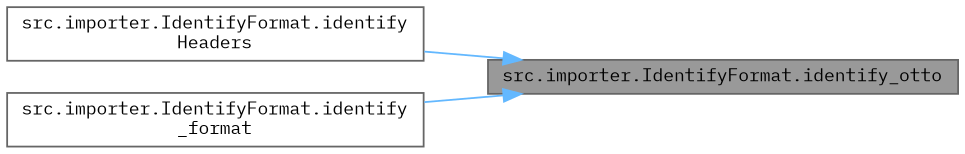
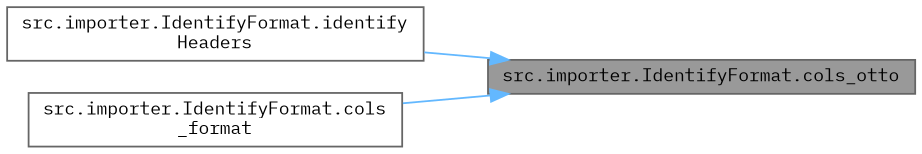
node "src.importer.IdentifyFormat.identify_otto": label "src.importer.IdentifyFormat.identify_otto" -> "src.importer.IdentifyFormat.cols_otto"
node "src.importer.IdentifyFormat.identify _format": label "src.importer.IdentifyFormat.identify _format" -> "src.importer.IdentifyFormat.cols _format"
